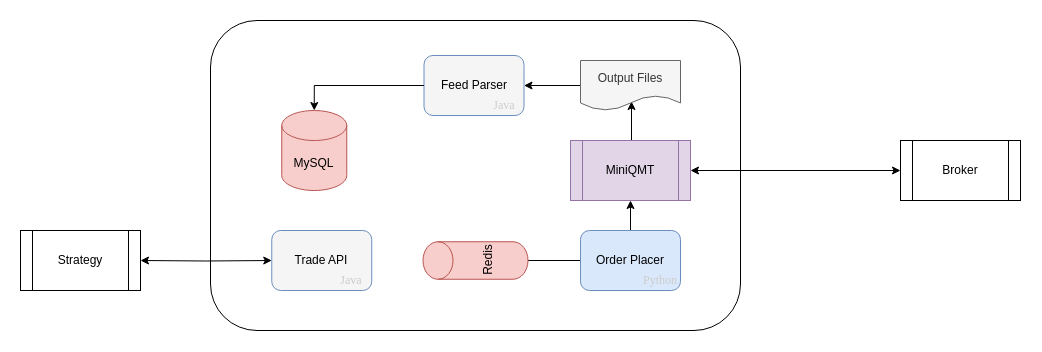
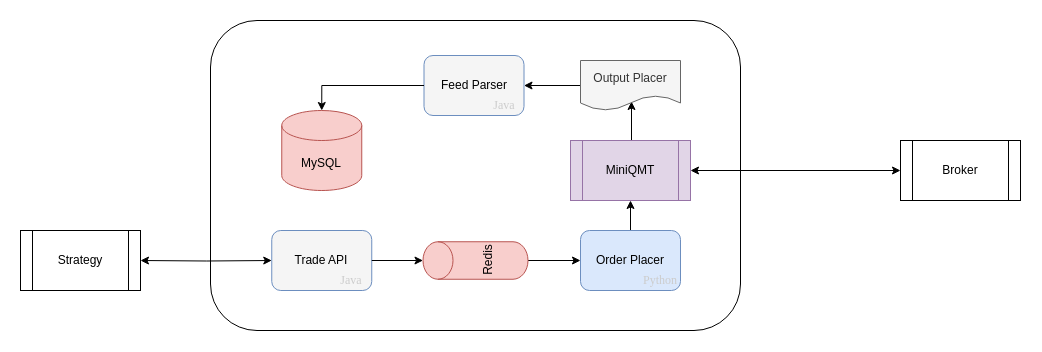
node "Output Files": label "Output Files" -> "Output Placer"
node "MySQL": size 65x80 -> 80x80
edge "Trade API" -> "Redis": added
edge "Redis" -- "Order Placer": arrowhead none -> classic
